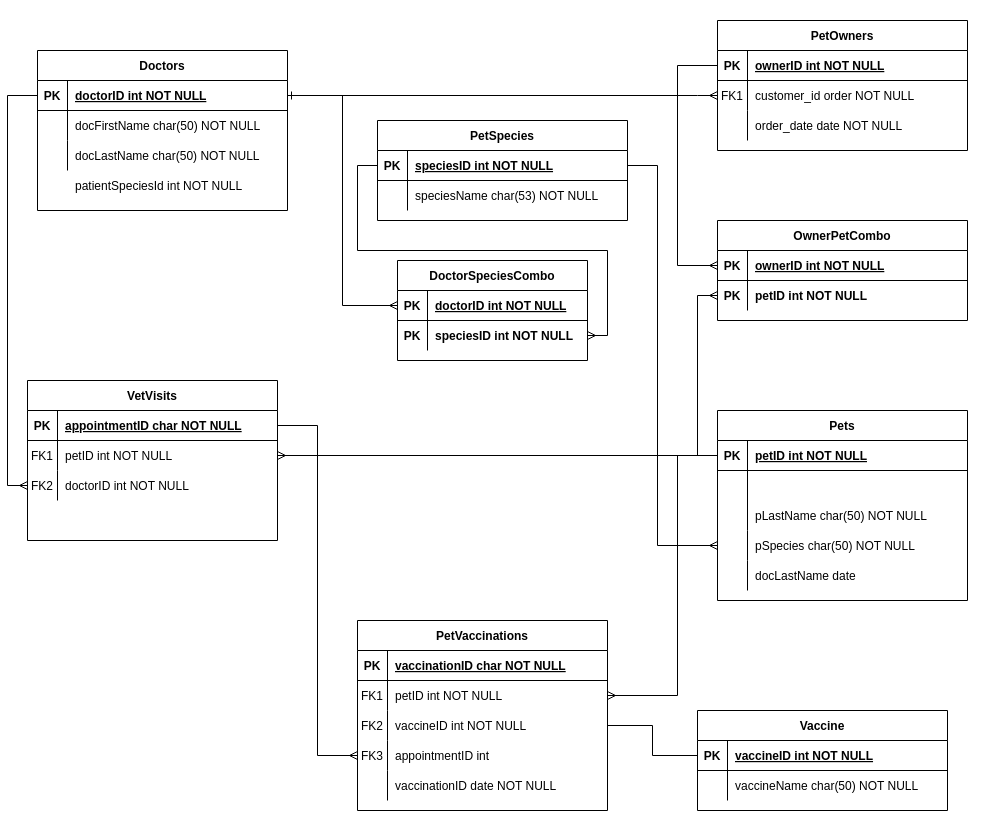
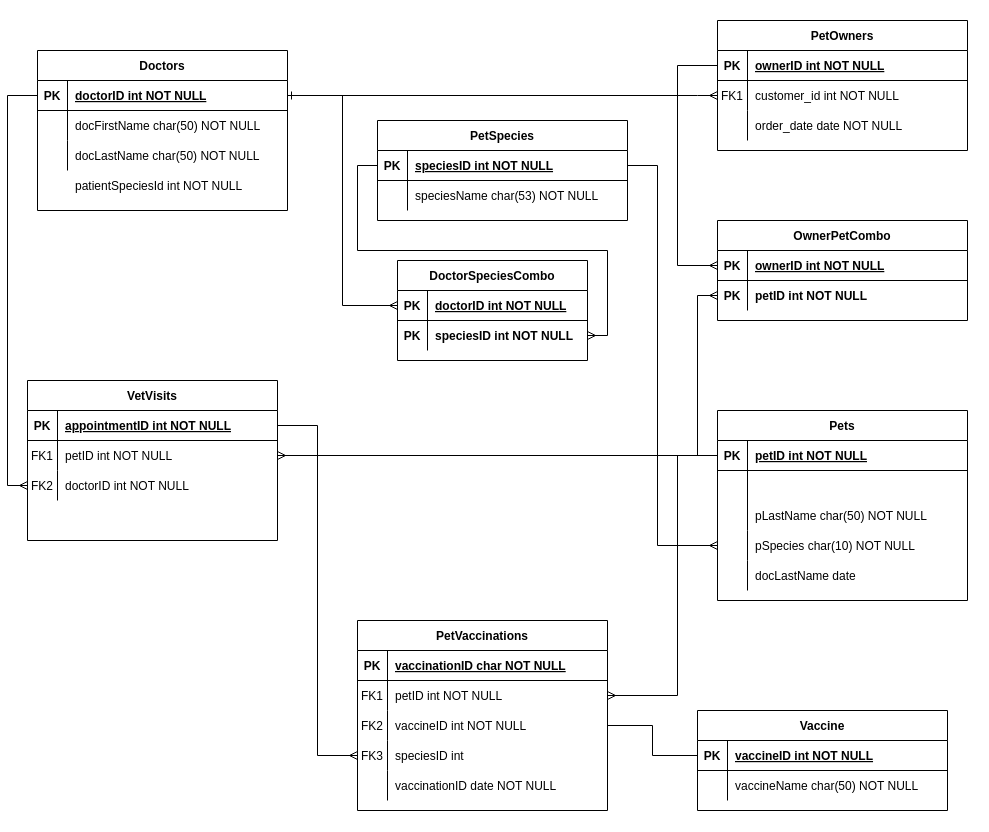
node "customer_id order NOT NULL": label "customer_id order NOT NULL" -> "customer_id int NOT NULL"
node "appointmentID char NOT NULL": label "appointmentID char NOT NULL" -> "appointmentID int NOT NULL"
node "pSpecies char(50) NOT NULL": label "pSpecies char(50) NOT NULL" -> "pSpecies char(10) NOT NULL"
node "appointmentID int": label "appointmentID int" -> "speciesID int"
